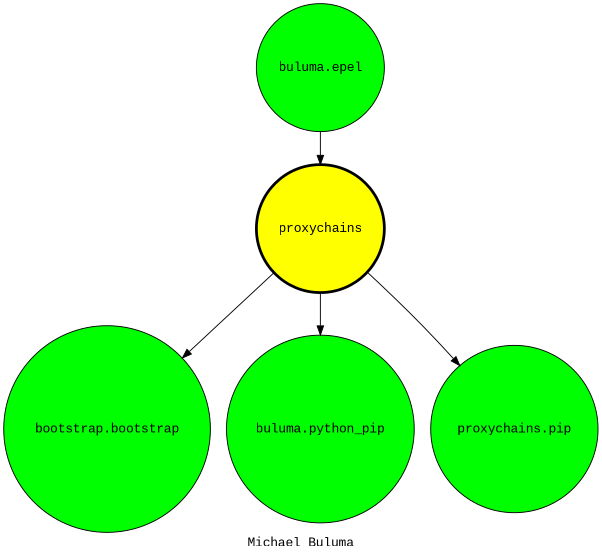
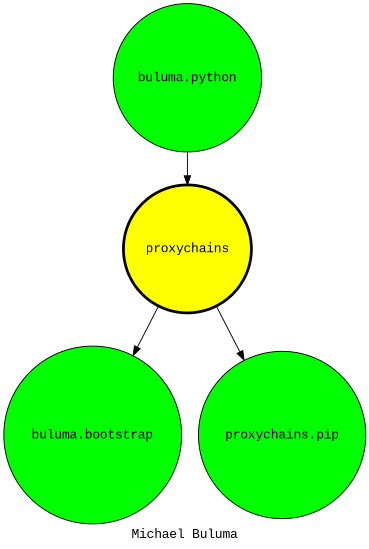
node "buluma.epel": label "buluma.epel" -> "buluma.python"
node "bootstrap.bootstrap": label "bootstrap.bootstrap" -> "buluma.bootstrap"
node "buluma.python_pip": removed
